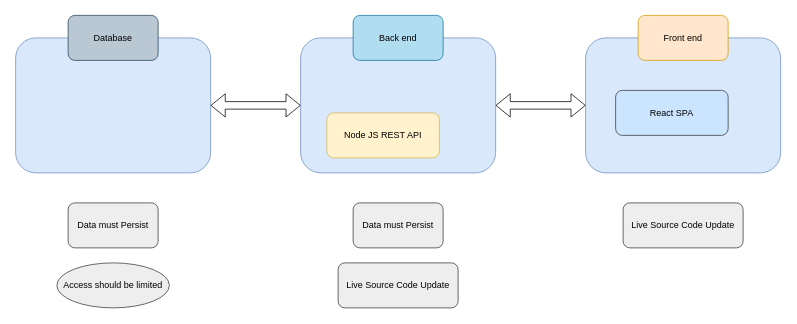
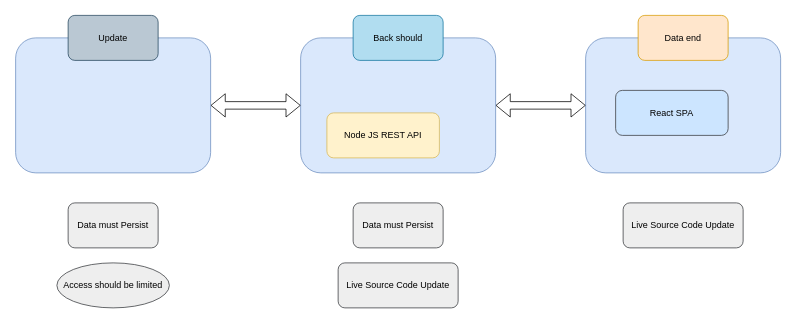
node "Database": label "Database" -> "Update"
node "Back end": label "Back end" -> "Back should"
node "Front end": label "Front end" -> "Data end"
